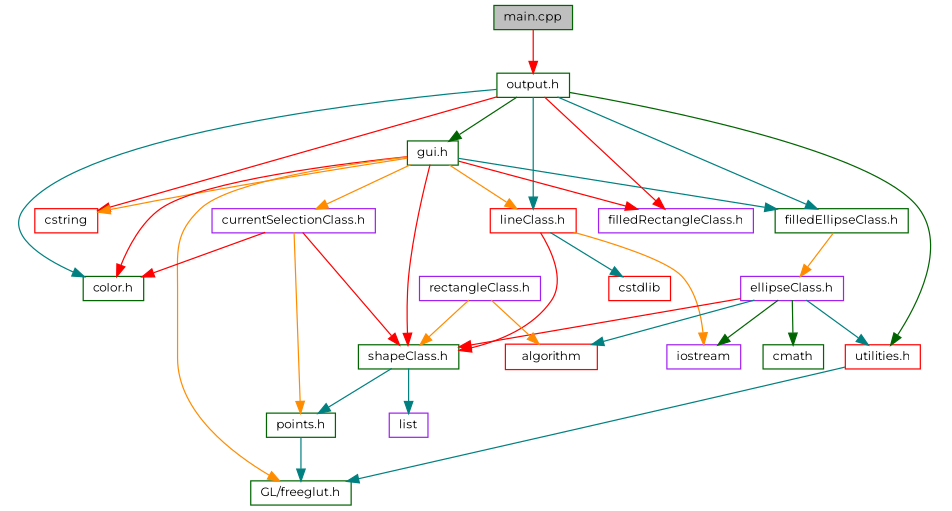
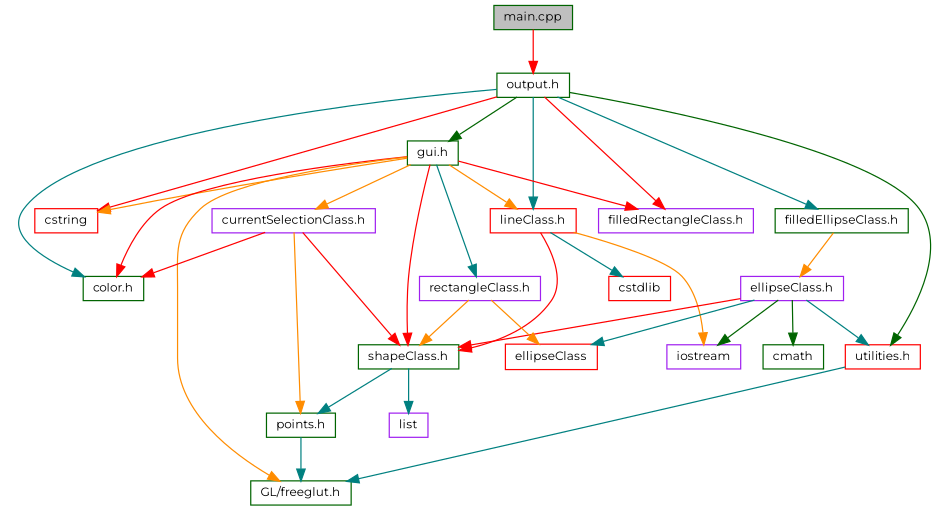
edge "gui.h" -> "filledEllipseClass.h": now "gui.h" -> "rectangleClass.h"
node "algorithm": label "algorithm" -> "ellipseClass"
